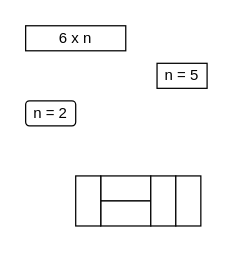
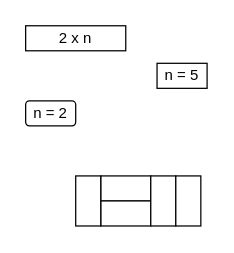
node "6 x n": label "6 x n" -> "2 x n"
